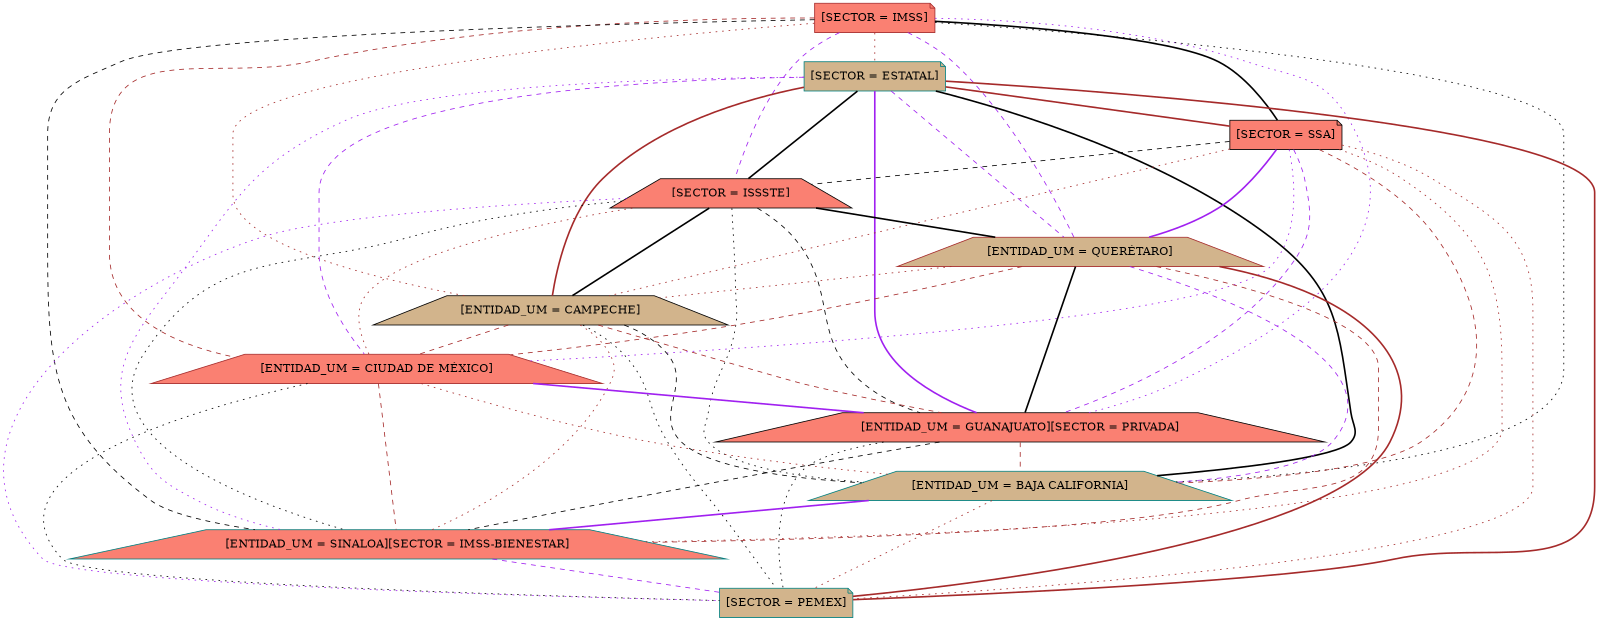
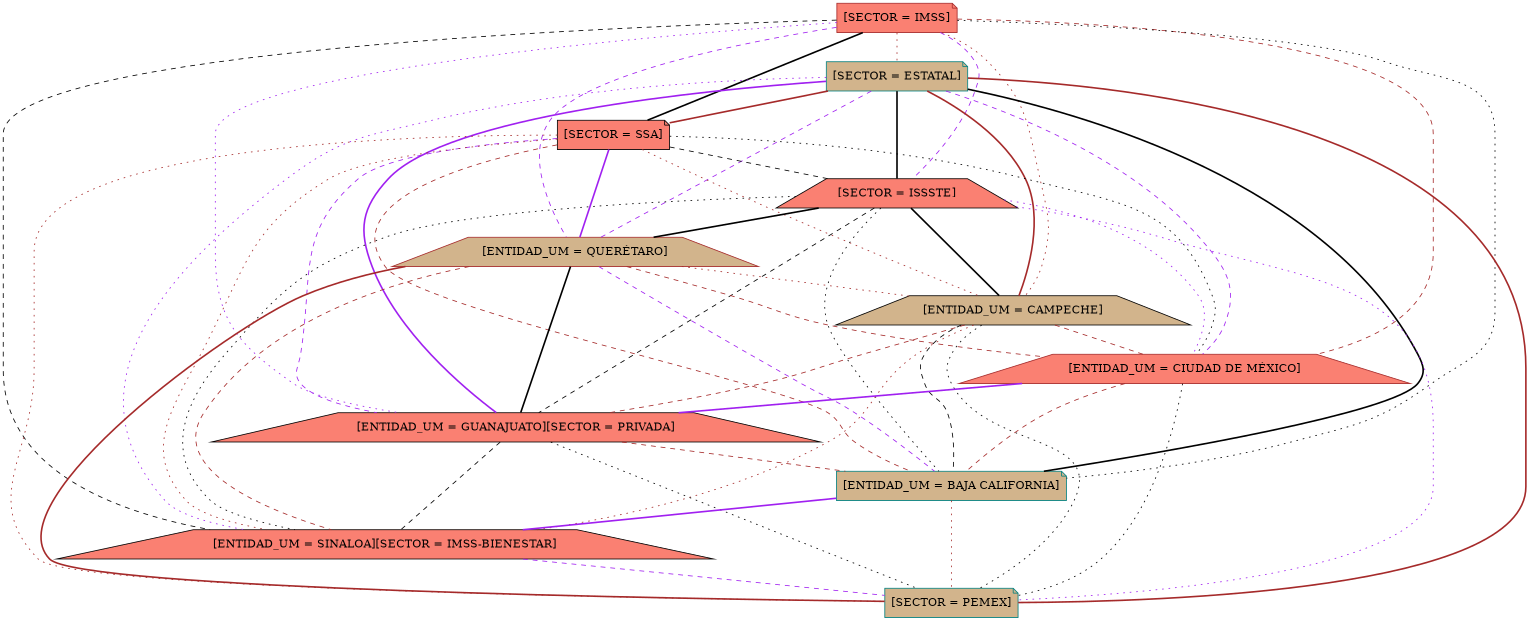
edge "[SECTOR = ISSSTE]" -- "[ENTIDAD_UM = CIUDAD DE MÉXICO]": color brown -> purple
edge "[SECTOR = SSA]" -- "[ENTIDAD_UM = CIUDAD DE MÉXICO]": color purple -> black
edge "[ENTIDAD_UM = CIUDAD DE MÉXICO]" -- "[ENTIDAD_UM = BAJA CALIFORNIA]": style dotted -> dashed
edge "[ENTIDAD_UM = CIUDAD DE MÉXICO]" -- "[ENTIDAD_UM = SINALOA][SECTOR = IMSS-BIENESTAR]": removed
node "[ENTIDAD_UM = BAJA CALIFORNIA]": shape trapezium -> note
node "[ENTIDAD_UM = SINALOA][SECTOR = IMSS-BIENESTAR]": color teal -> black
